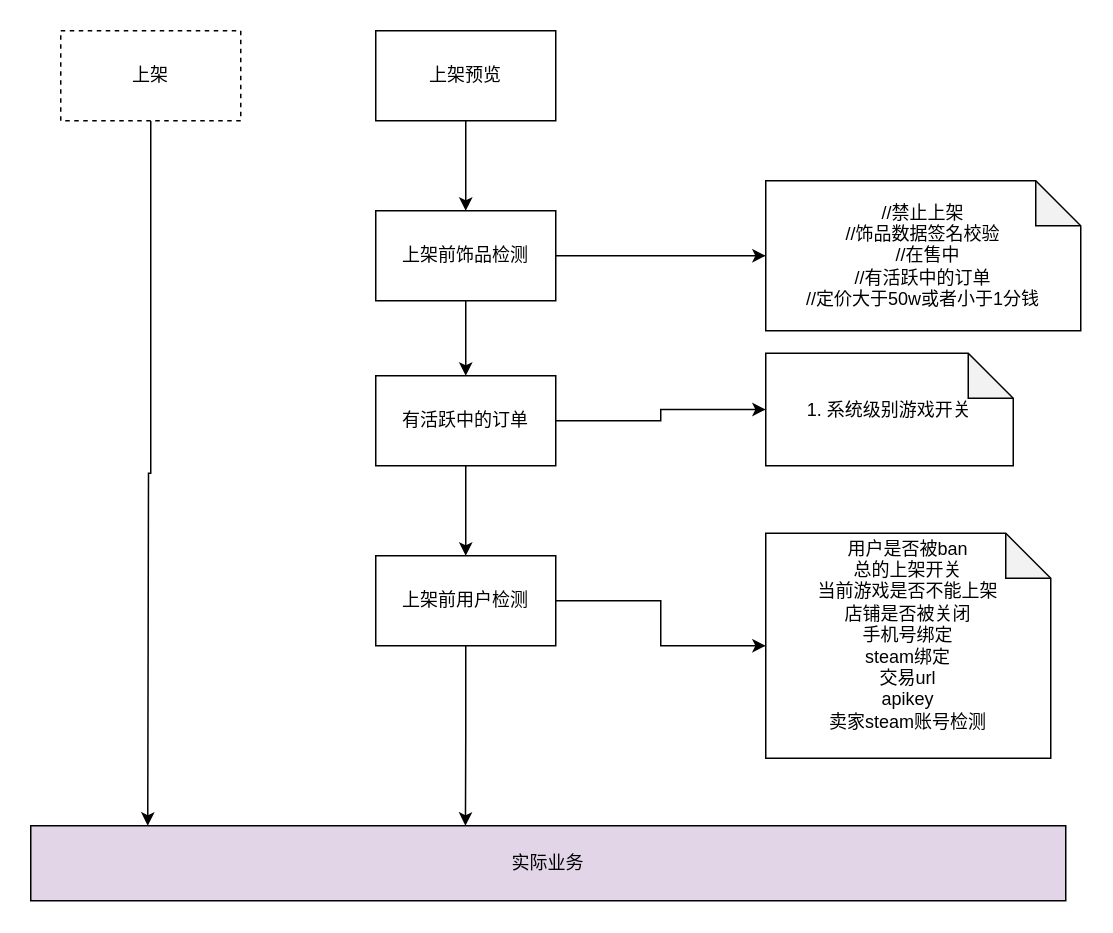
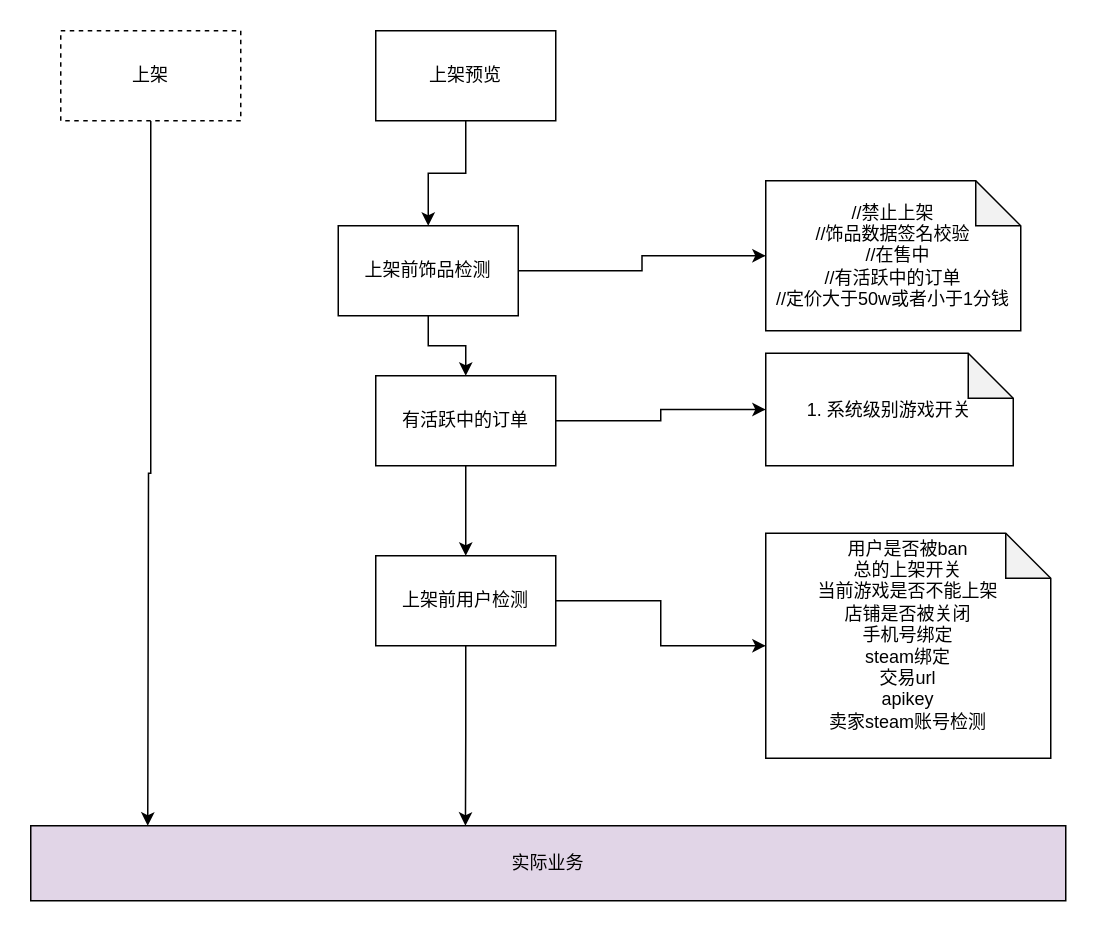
node "上架前饰品检测": moved (466, 256) -> (428, 271)
node "//禁止上架 //饰品数据签名校验 //在售中 //有活跃中的订单 //定价大于50w或者小于1分钱": size 315x150 -> 255x150
